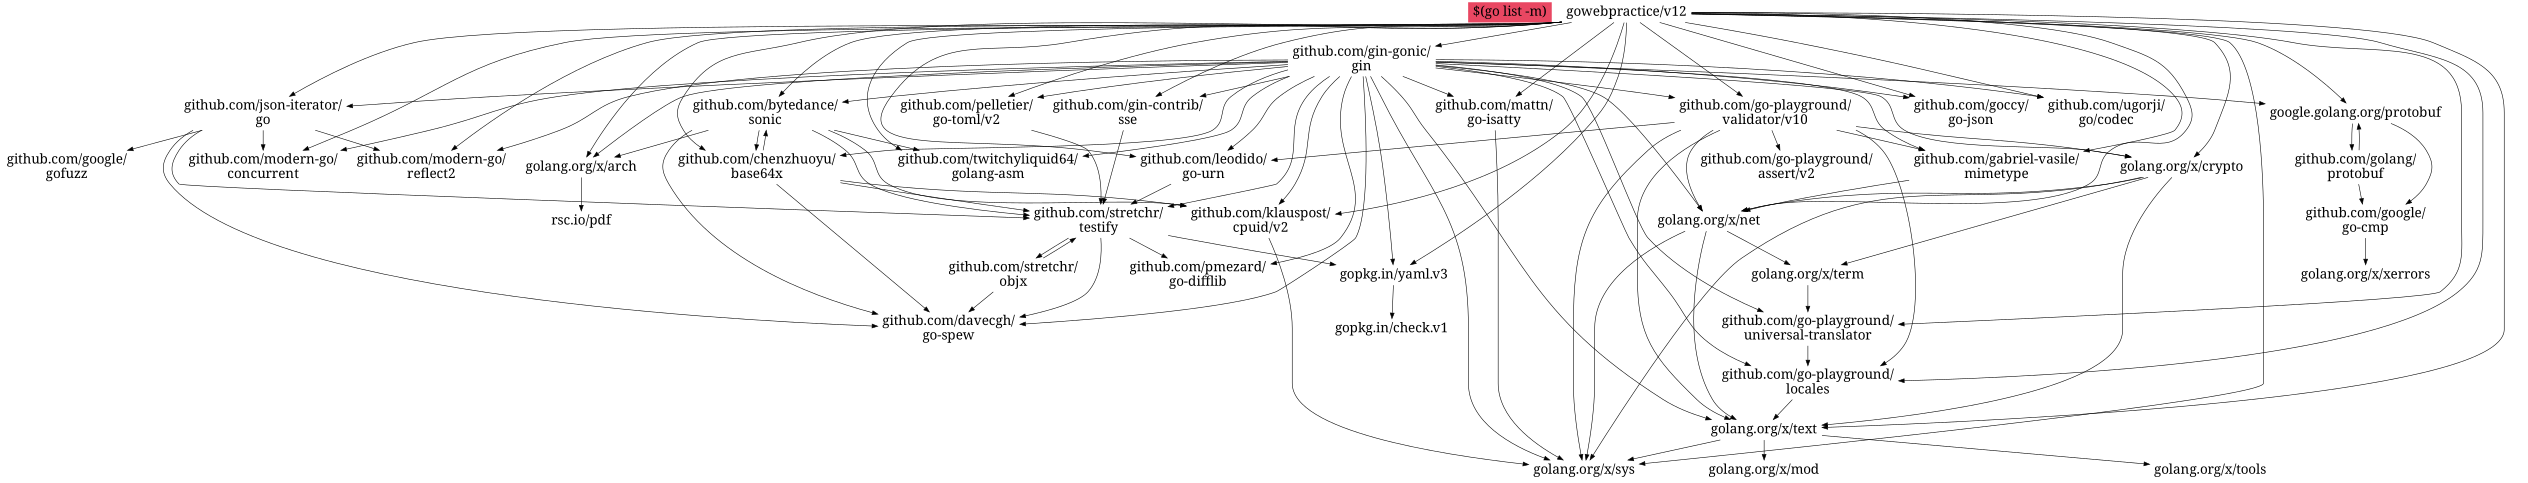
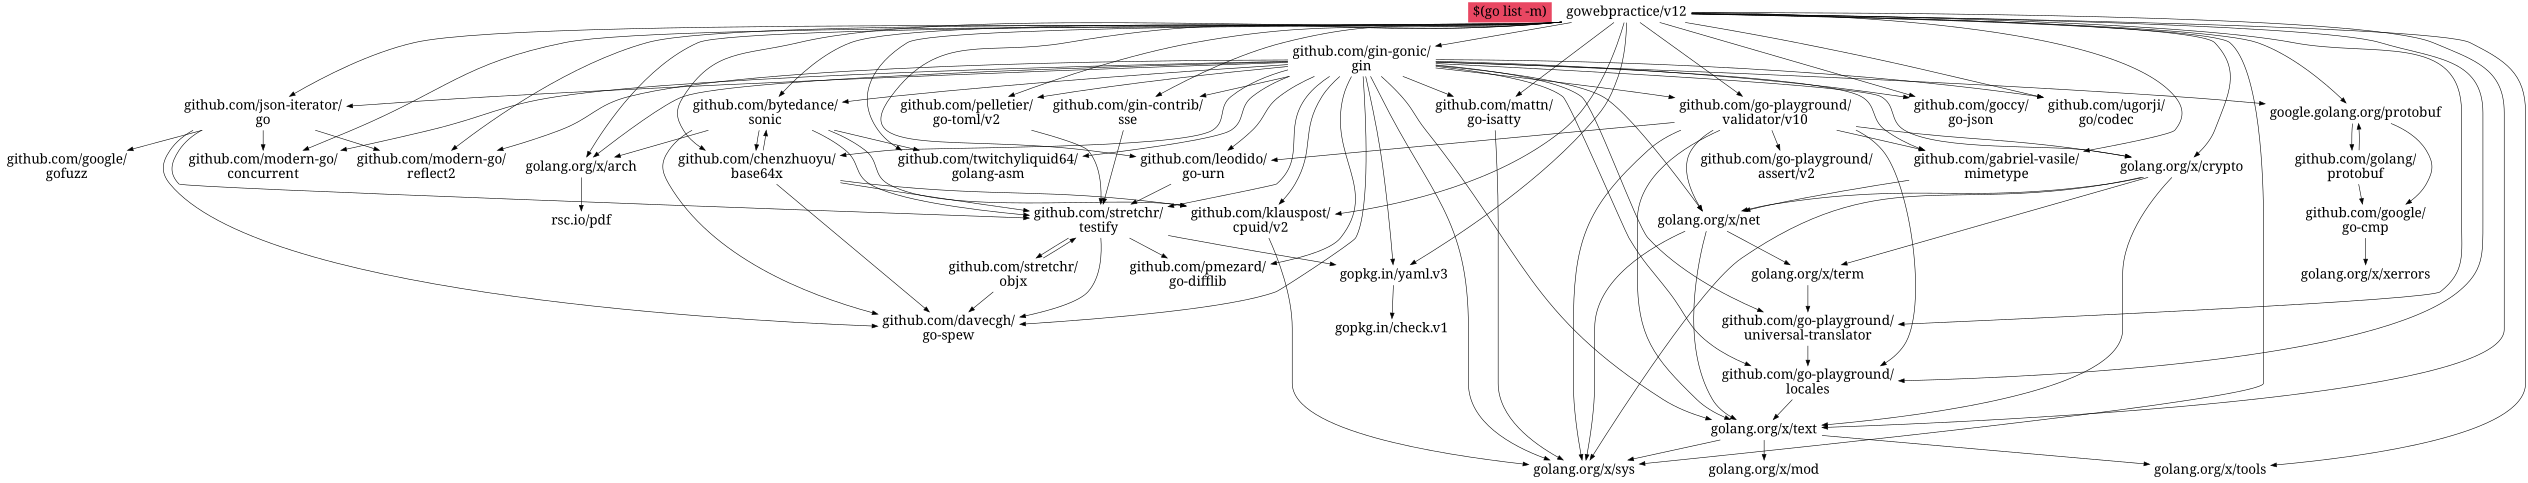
edge "gowebpractice/v12" -> "golang.org/x/net": now "gowebpractice/v12" -> "golang.org/x/tools"
